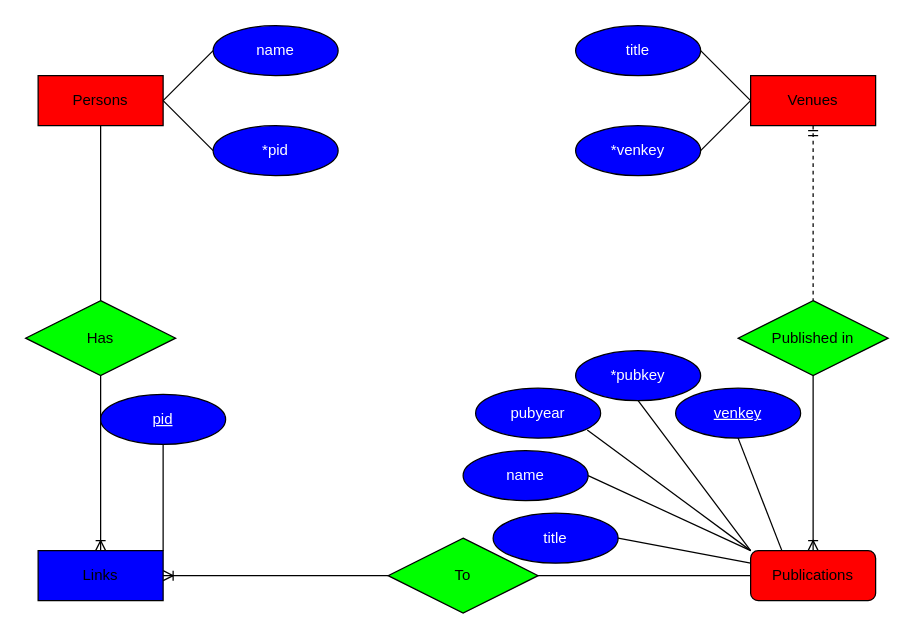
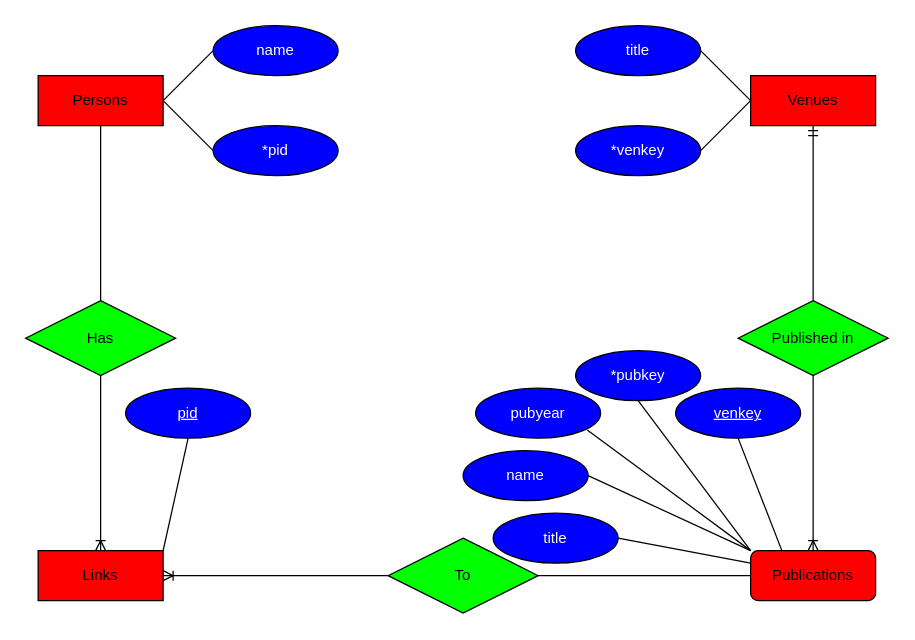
edge "Published in" -> "Venues": style dashed -> solid
node "pid": moved (163, 419) -> (188, 413)
node "Links": fillcolor #0000ff -> #ff0000
